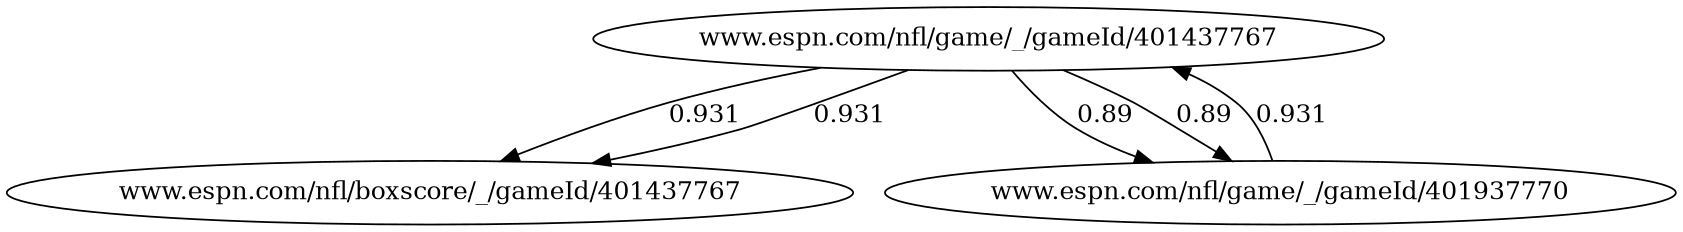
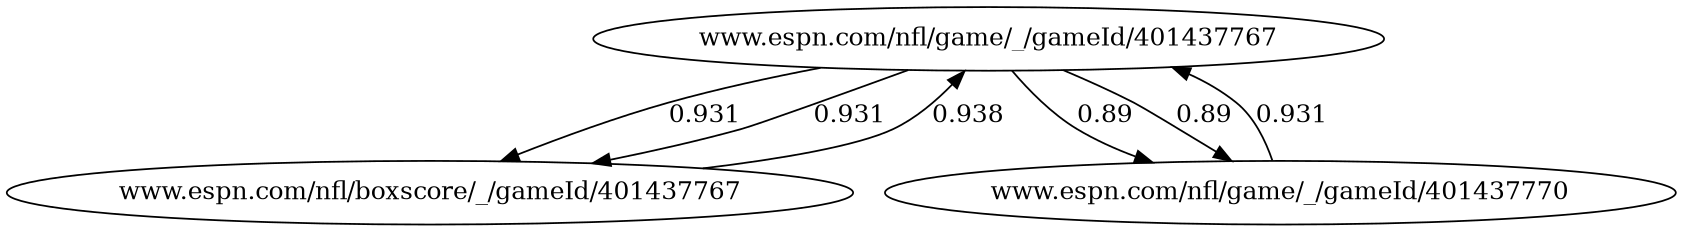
edge "www.espn.com/nfl/boxscore/_/gameId/401437767" -> "www.espn.com/nfl/game/_/gameId/401437767": added, label "0.938"
node "www.espn.com/nfl/game/_/gameId/401937770": label "www.espn.com/nfl/game/_/gameId/401937770" -> "www.espn.com/nfl/game/_/gameId/401437770"
